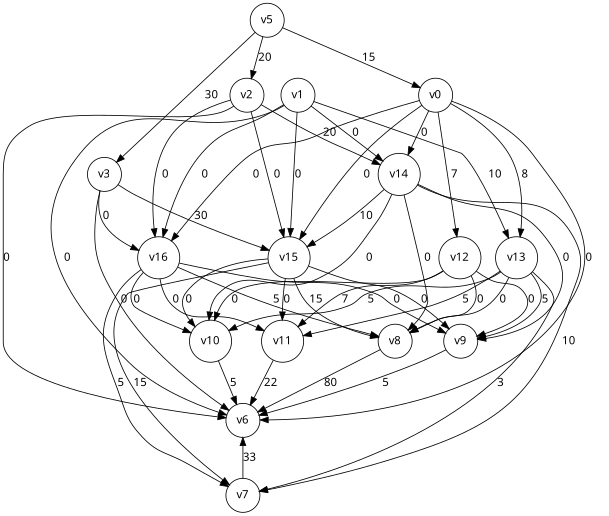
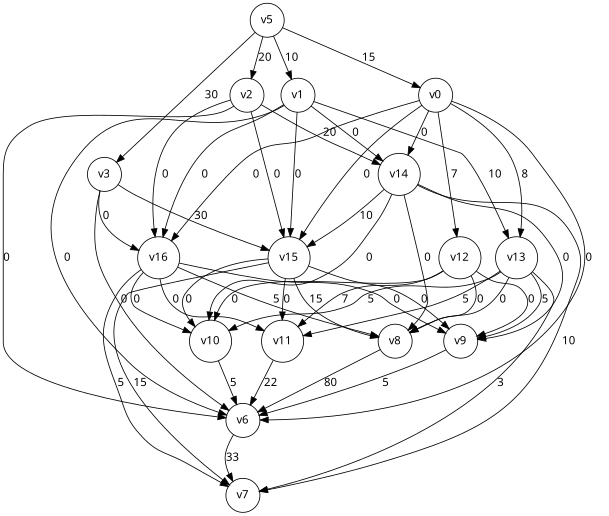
edge "v5" -> "v1": added, label "10"
edge "v7" -> "v6": reversed
